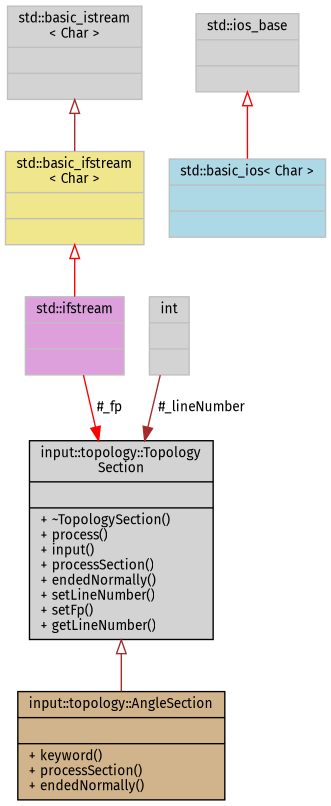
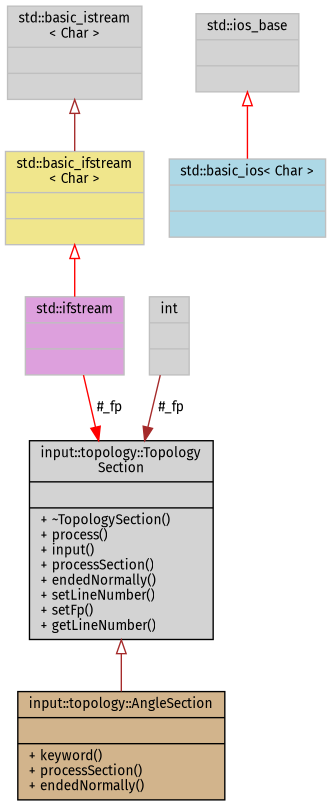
edge "int" -> "input::topology::Topology": label " #_lineNumber" -> " #_fp"
